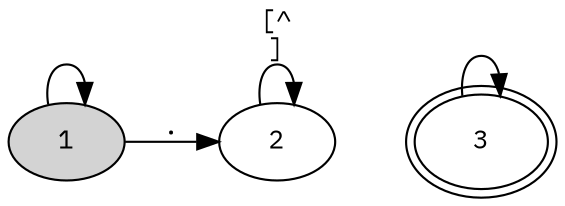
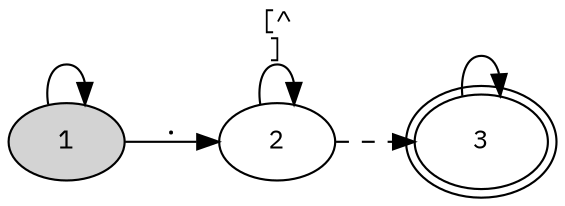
edge "2" -> "3": added
